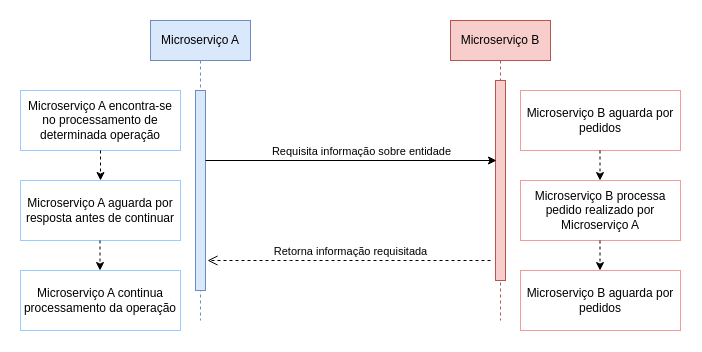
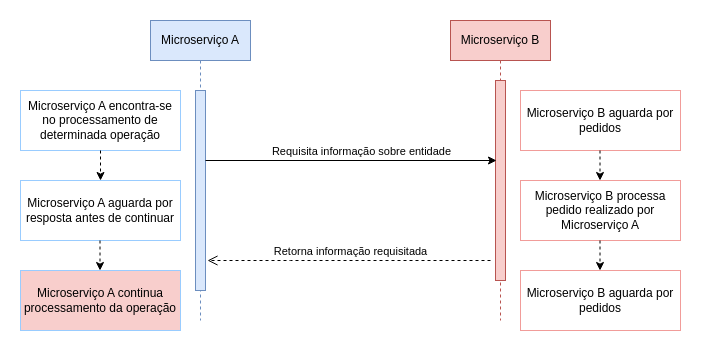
node "Microserviço A continua processamento da operação": fillcolor #ffffff -> #f8cecc
